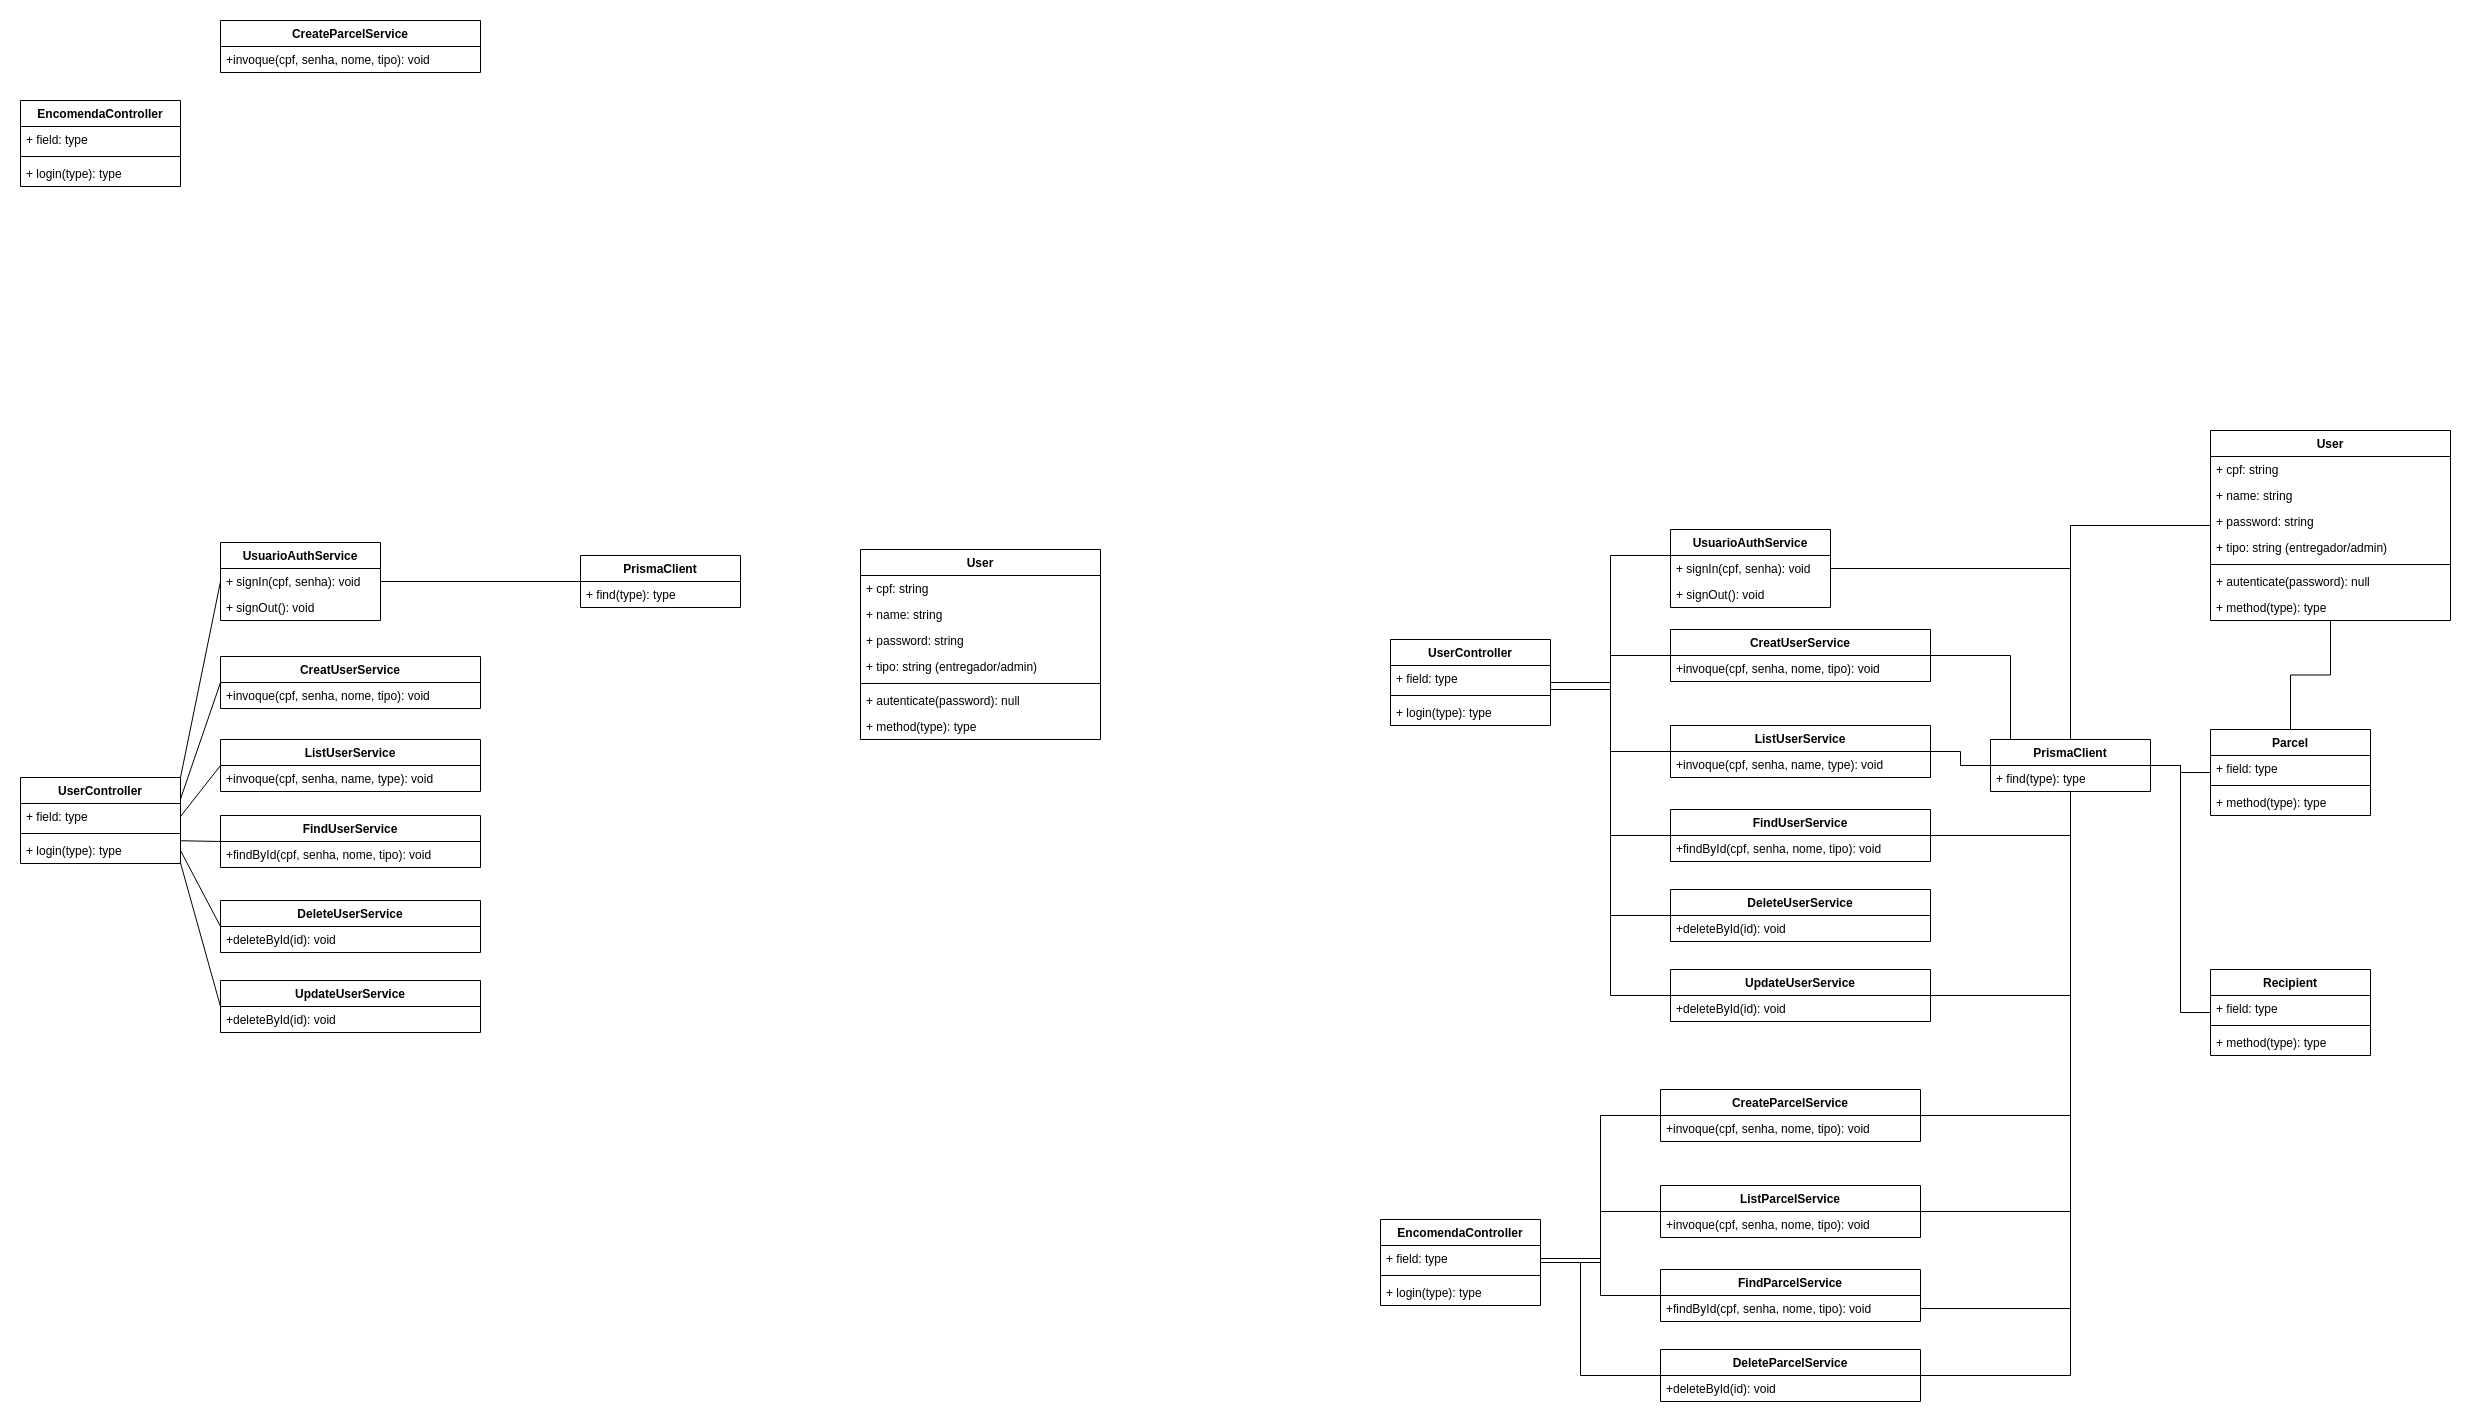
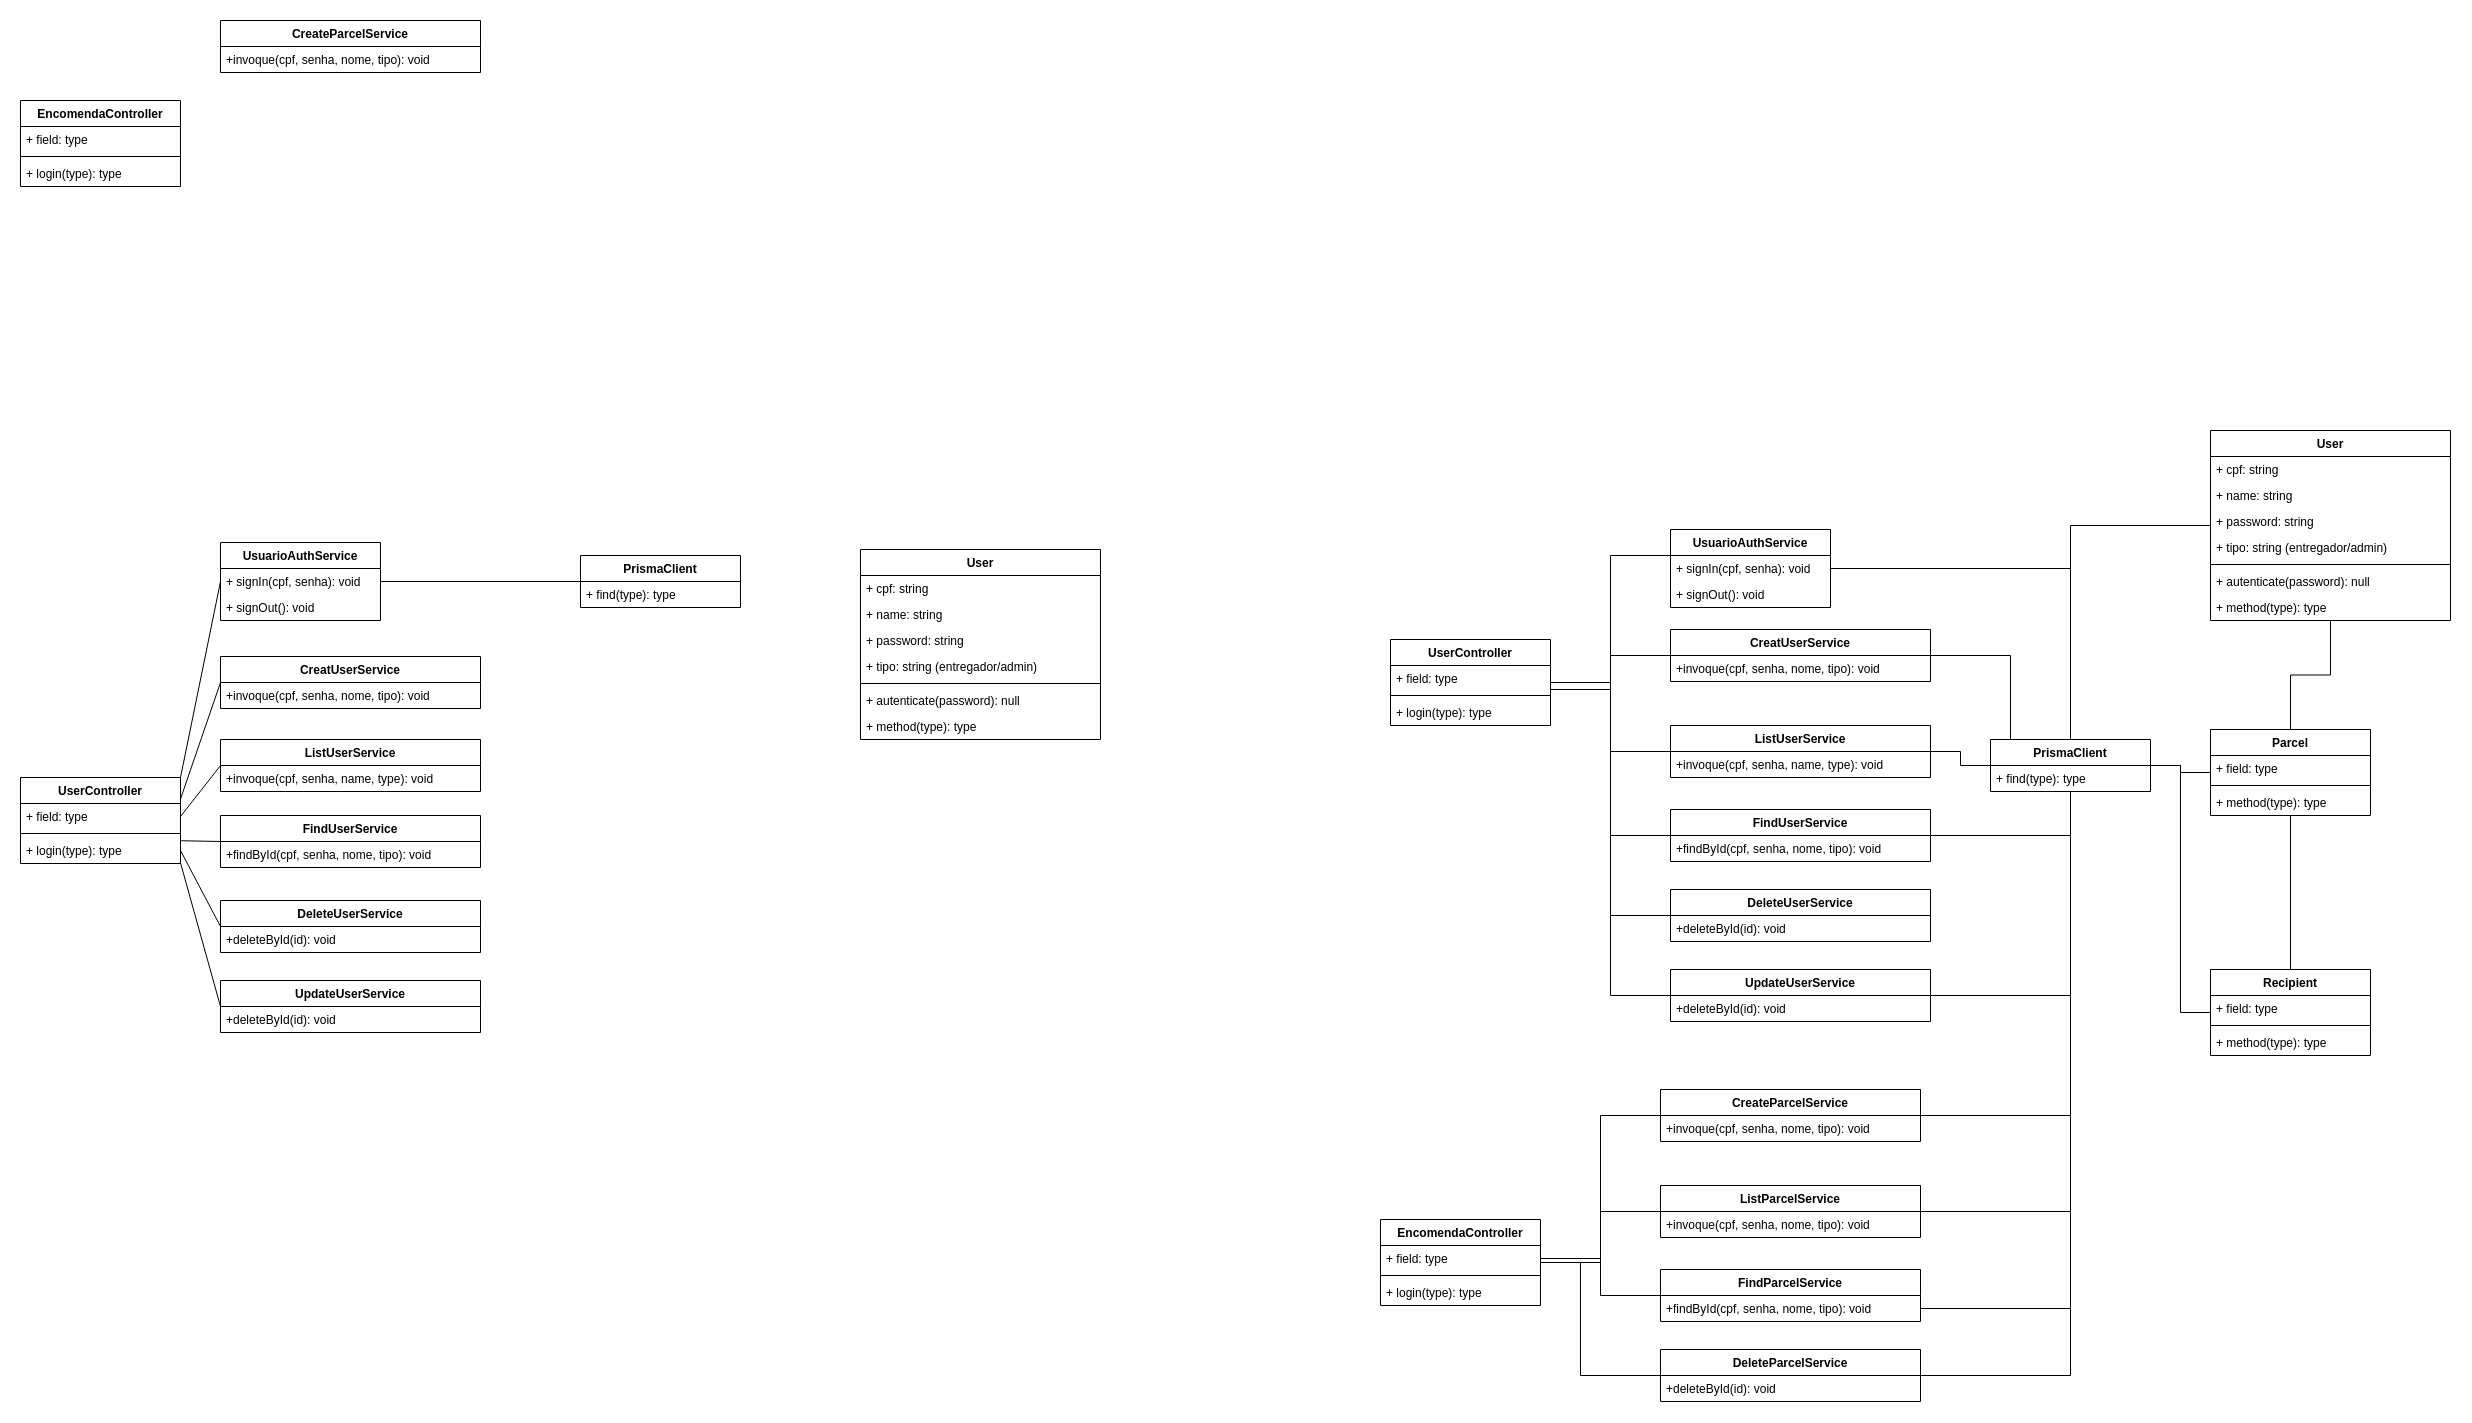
edge "Parcel" -- "Recipient": added
